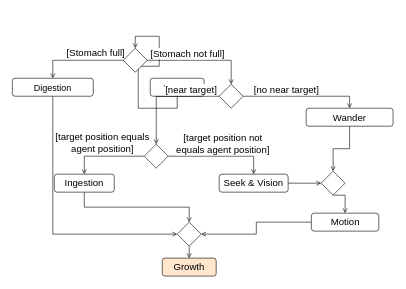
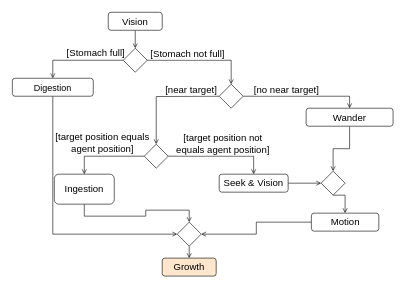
node "Vision": moved (177, 87) -> (135, 21)
node "Ingestion": size 60x18 -> 60x30
